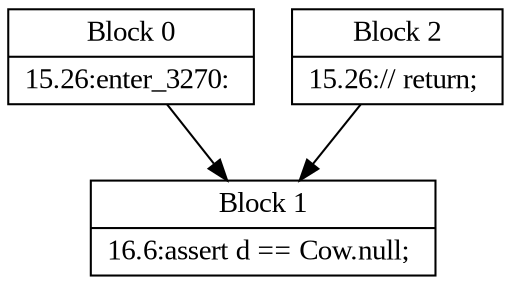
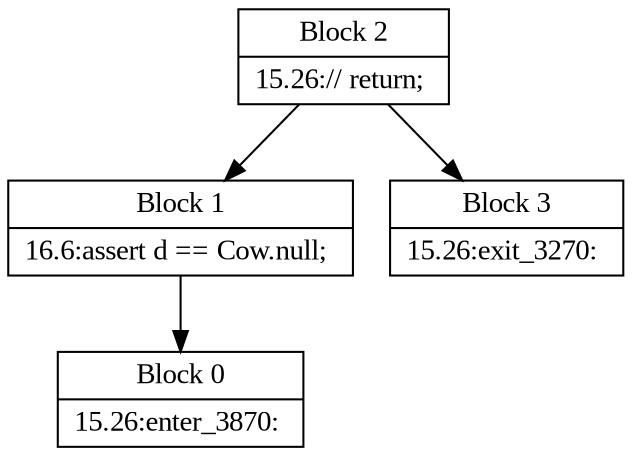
node "Block 0": text "15.26:enter_3270:" -> "15.26:enter_3870:"
edge "Block 0" -> "Block 1": reversed
node "Block 3": added
